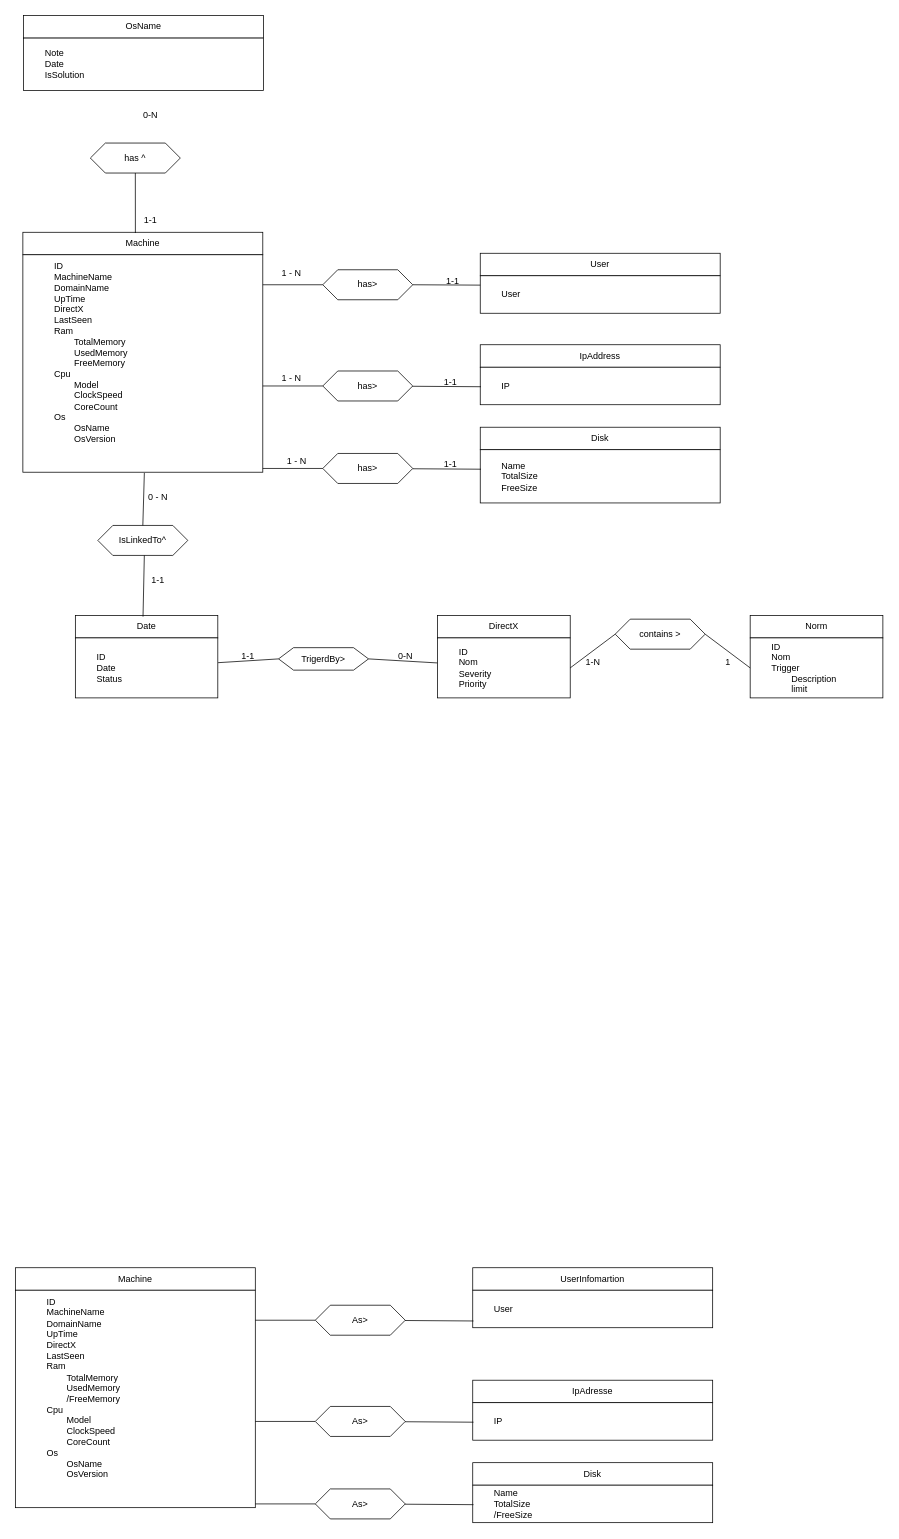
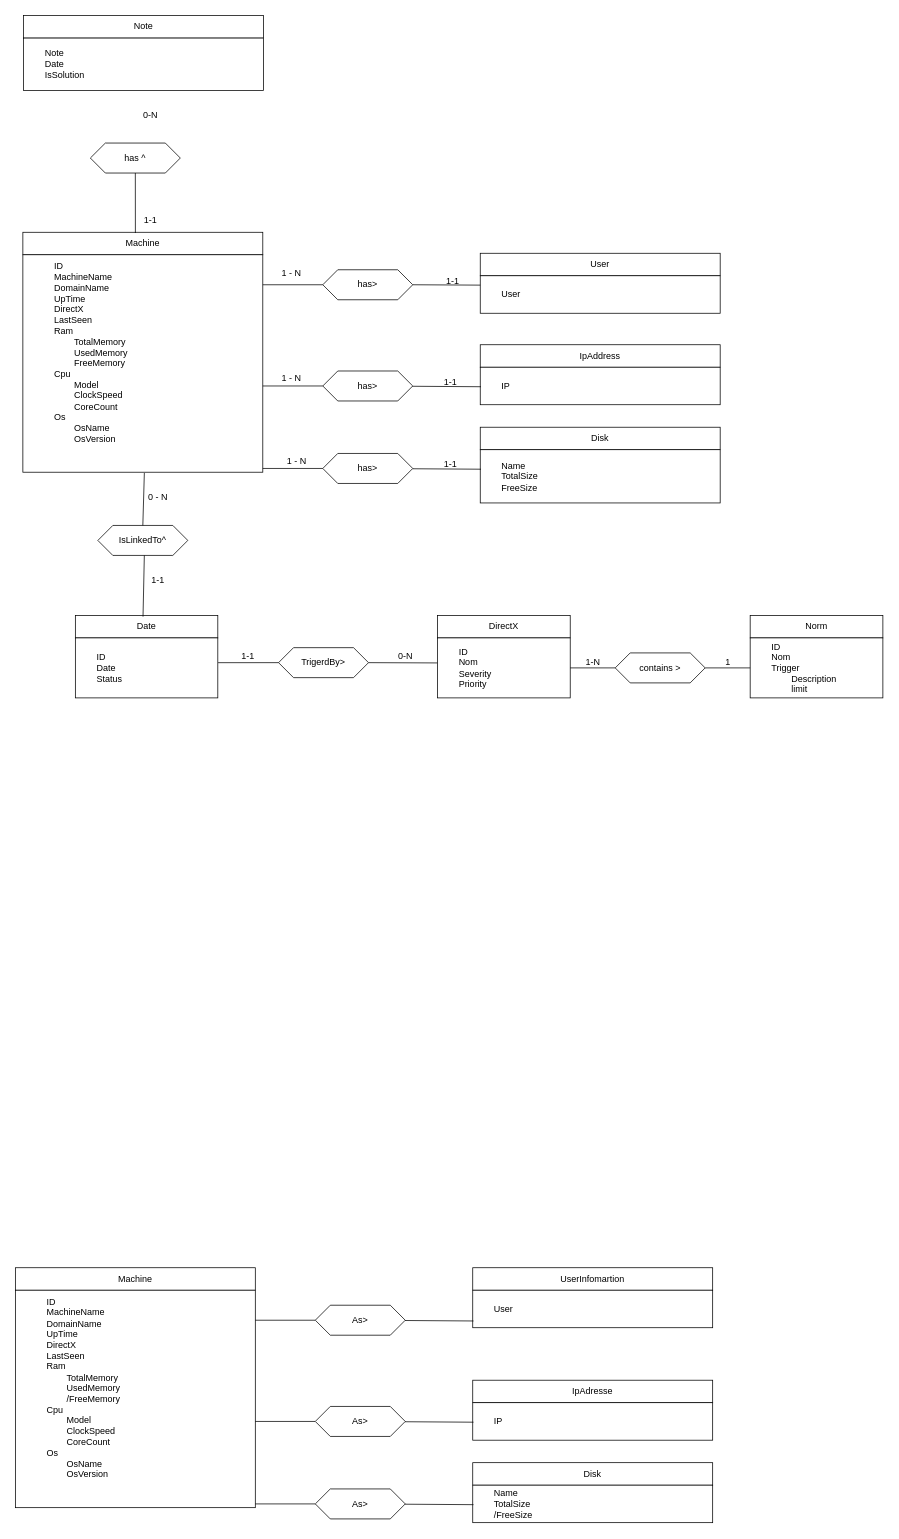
node "OsName": label "OsName" -> "Note"
node "contains >": moved (660, 634) -> (660, 668)
node "TrigerdBy>": size 90x23 -> 90x30
